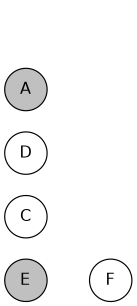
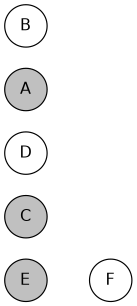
node "B": added
node "C": fillcolor white -> gray
